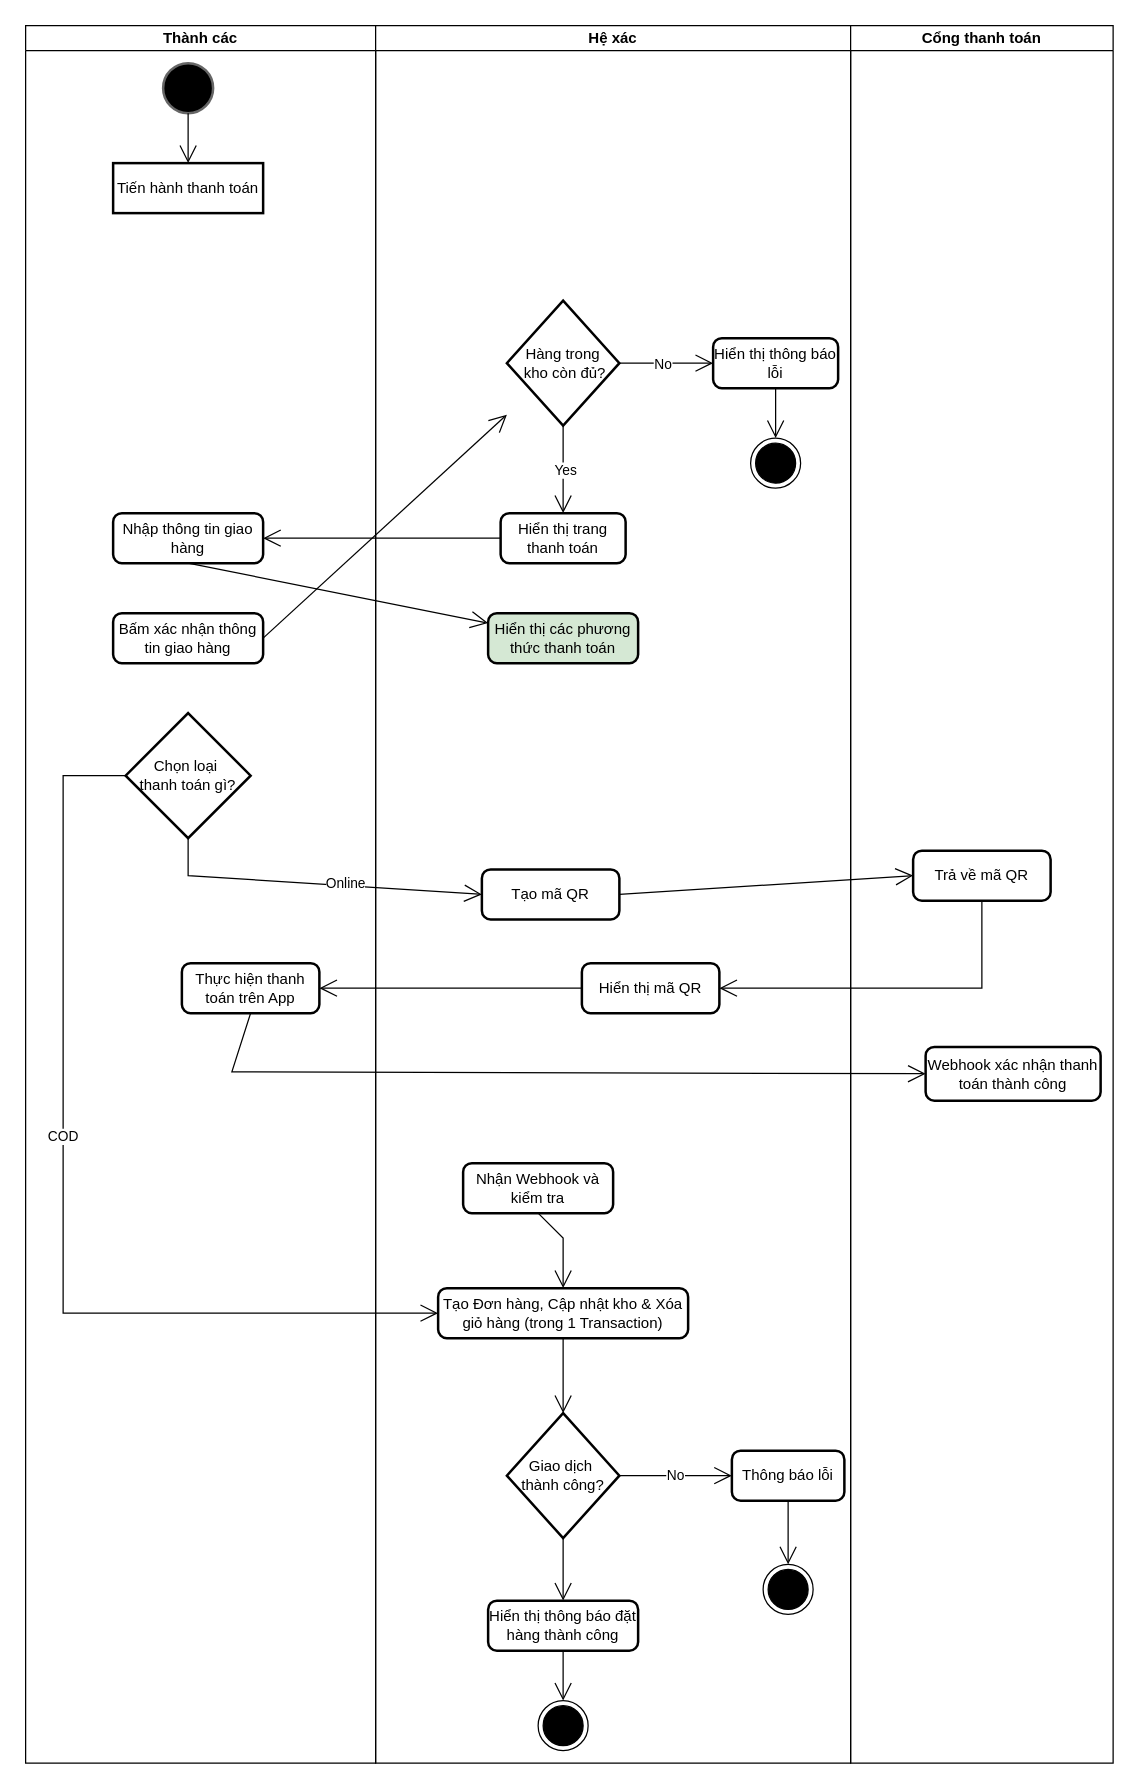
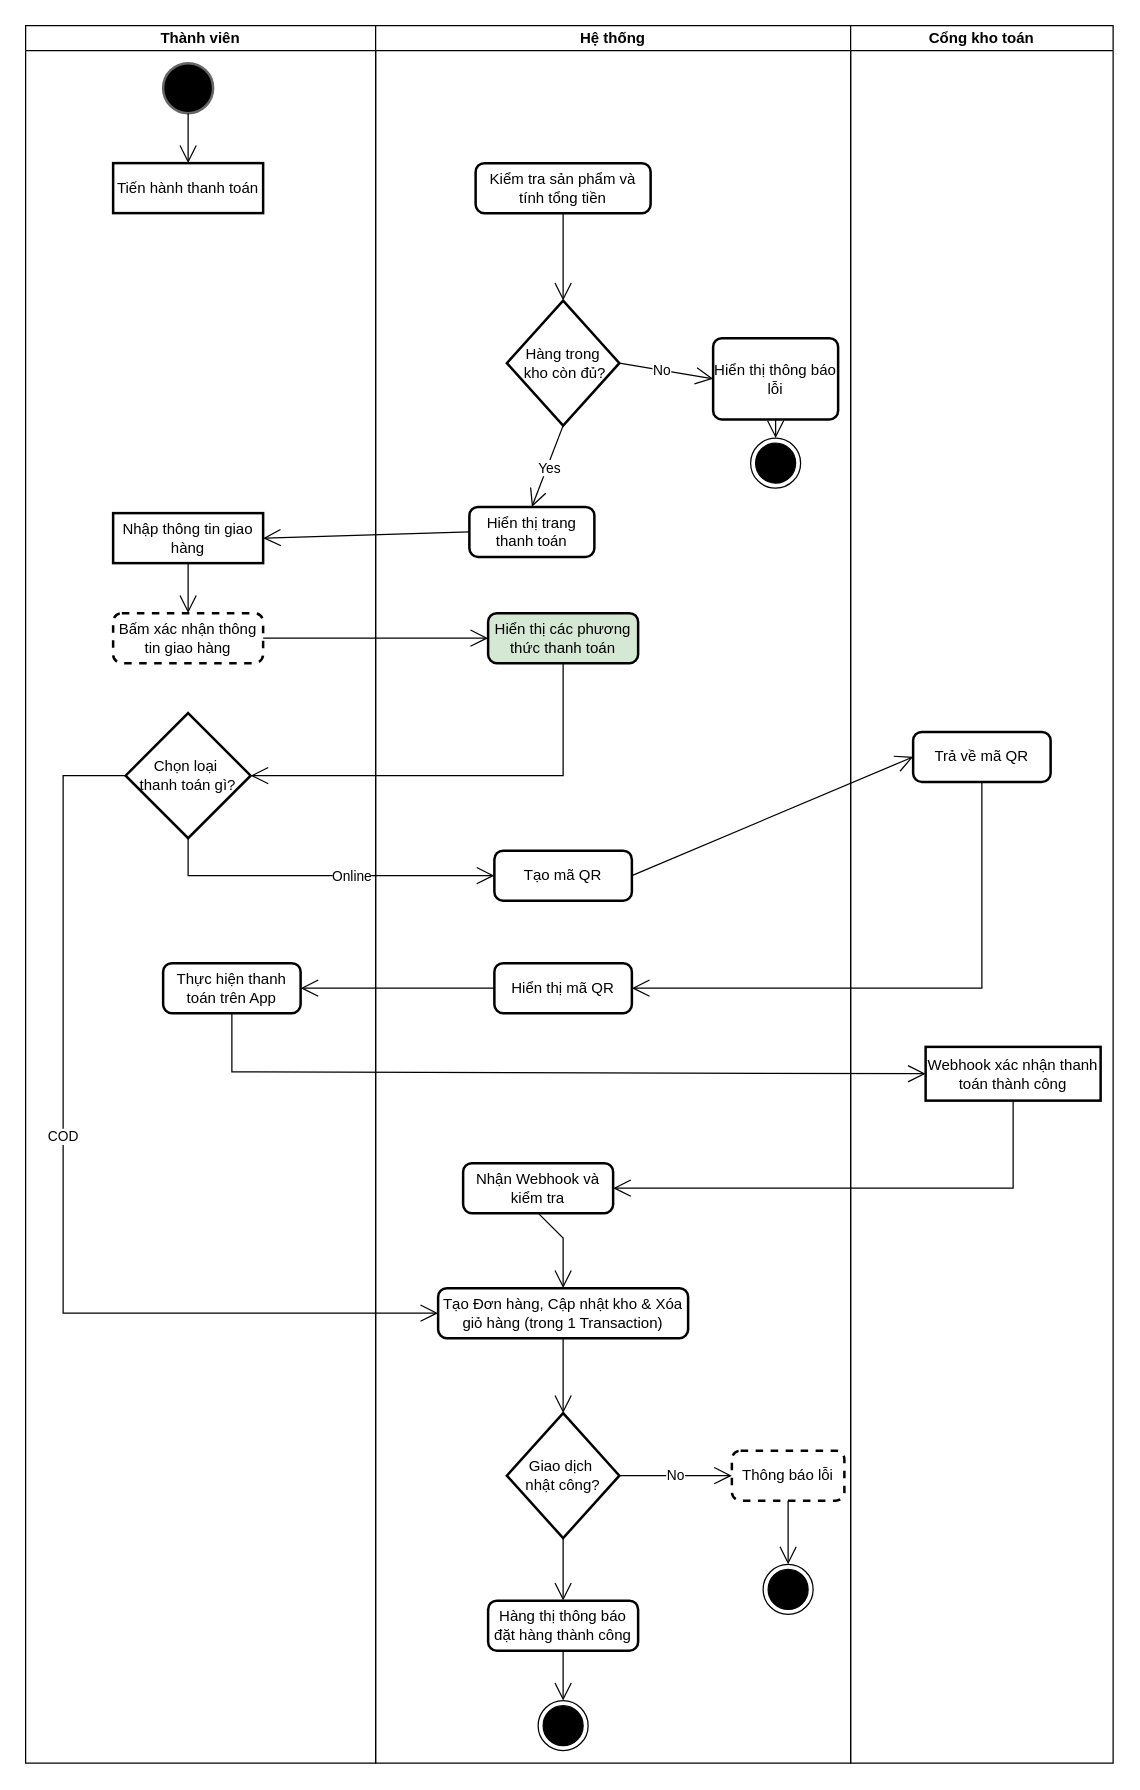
node "Thành các": label "Thành các" -> "Thành viên"
node "Hệ xác": label "Hệ xác" -> "Hệ thống"
node "Cổng thanh toán": label "Cổng thanh toán" -> "Cổng kho toán"
node "Kiểm tra sản phẩm và tính tổng tiền": added
edge "Kiểm tra sản phẩm và tính tổng tiền" -> "Hàng trong kho còn đủ?": added
node "Hiển thị thông báo lỗi": size 125x50 -> 125x81
edge "Bấm xác nhận thông tin giao hàng" -> "Hàng trong kho còn đủ?": now "Bấm xác nhận thông tin giao hàng" -> "Hiển thị các phương thức thanh toán"
node "Nhập thông tin giao hàng": shape rounded rectangle -> rectangle
node "Hiển thị trang thanh toán": moved (563, 538) -> (532, 532)
edge "Nhập thông tin giao hàng" -> "Hiển thị các phương thức thanh toán": now "Nhập thông tin giao hàng" -> "Bấm xác nhận thông tin giao hàng"
node "Bấm xác nhận thông tin giao hàng": style solid -> dashed
edge "Hiển thị các phương thức thanh toán" -> "Chọn loại thanh toán gì?": added
node "Trả về mã QR": moved (982, 876) -> (982, 757)
node "Tạo mã QR": moved (551, 894) -> (563, 876)
node "Thực hiện thanh toán trên App": moved (251, 988) -> (232, 988)
node "Hiển thị mã QR": moved (651, 988) -> (563, 988)
node "Webhook xác nhận thanh toán thành công": shape rounded rectangle -> rectangle
edge "Webhook xác nhận thanh toán thành công" -> "Nhận Webhook và kiểm tra": added
node "Giao dịch thành công?": label "Giao dịch thành công?" -> "Giao dịch nhật công?"
node "Thông báo lỗi": style solid -> dashed
node "Hiển thị thông báo đặt hàng thành công": label "Hiển thị thông báo đặt hàng thành công" -> "Hàng thị thông báo đặt hàng thành công"
